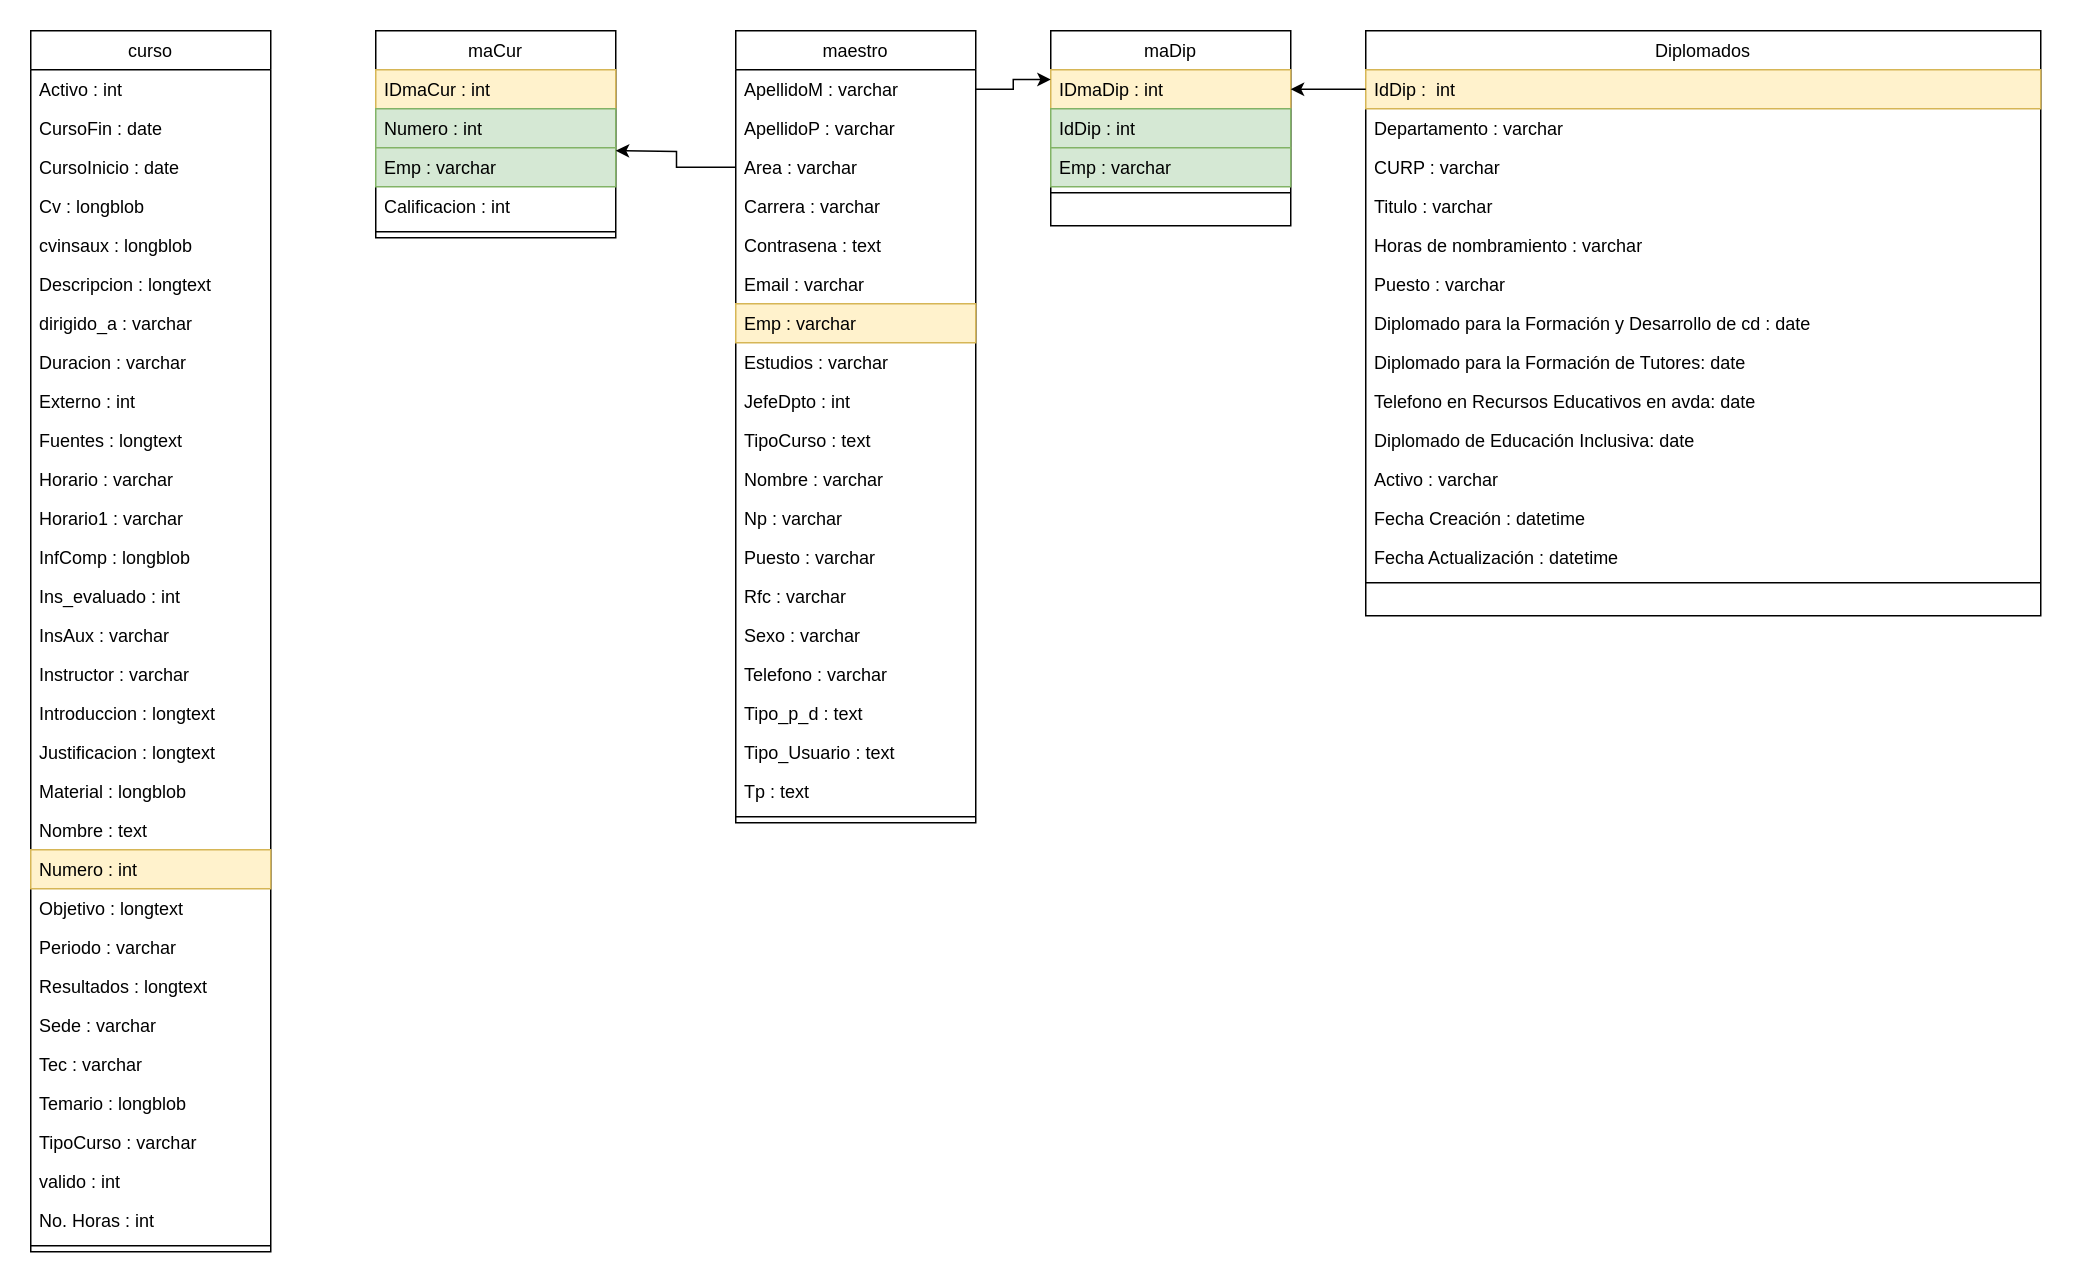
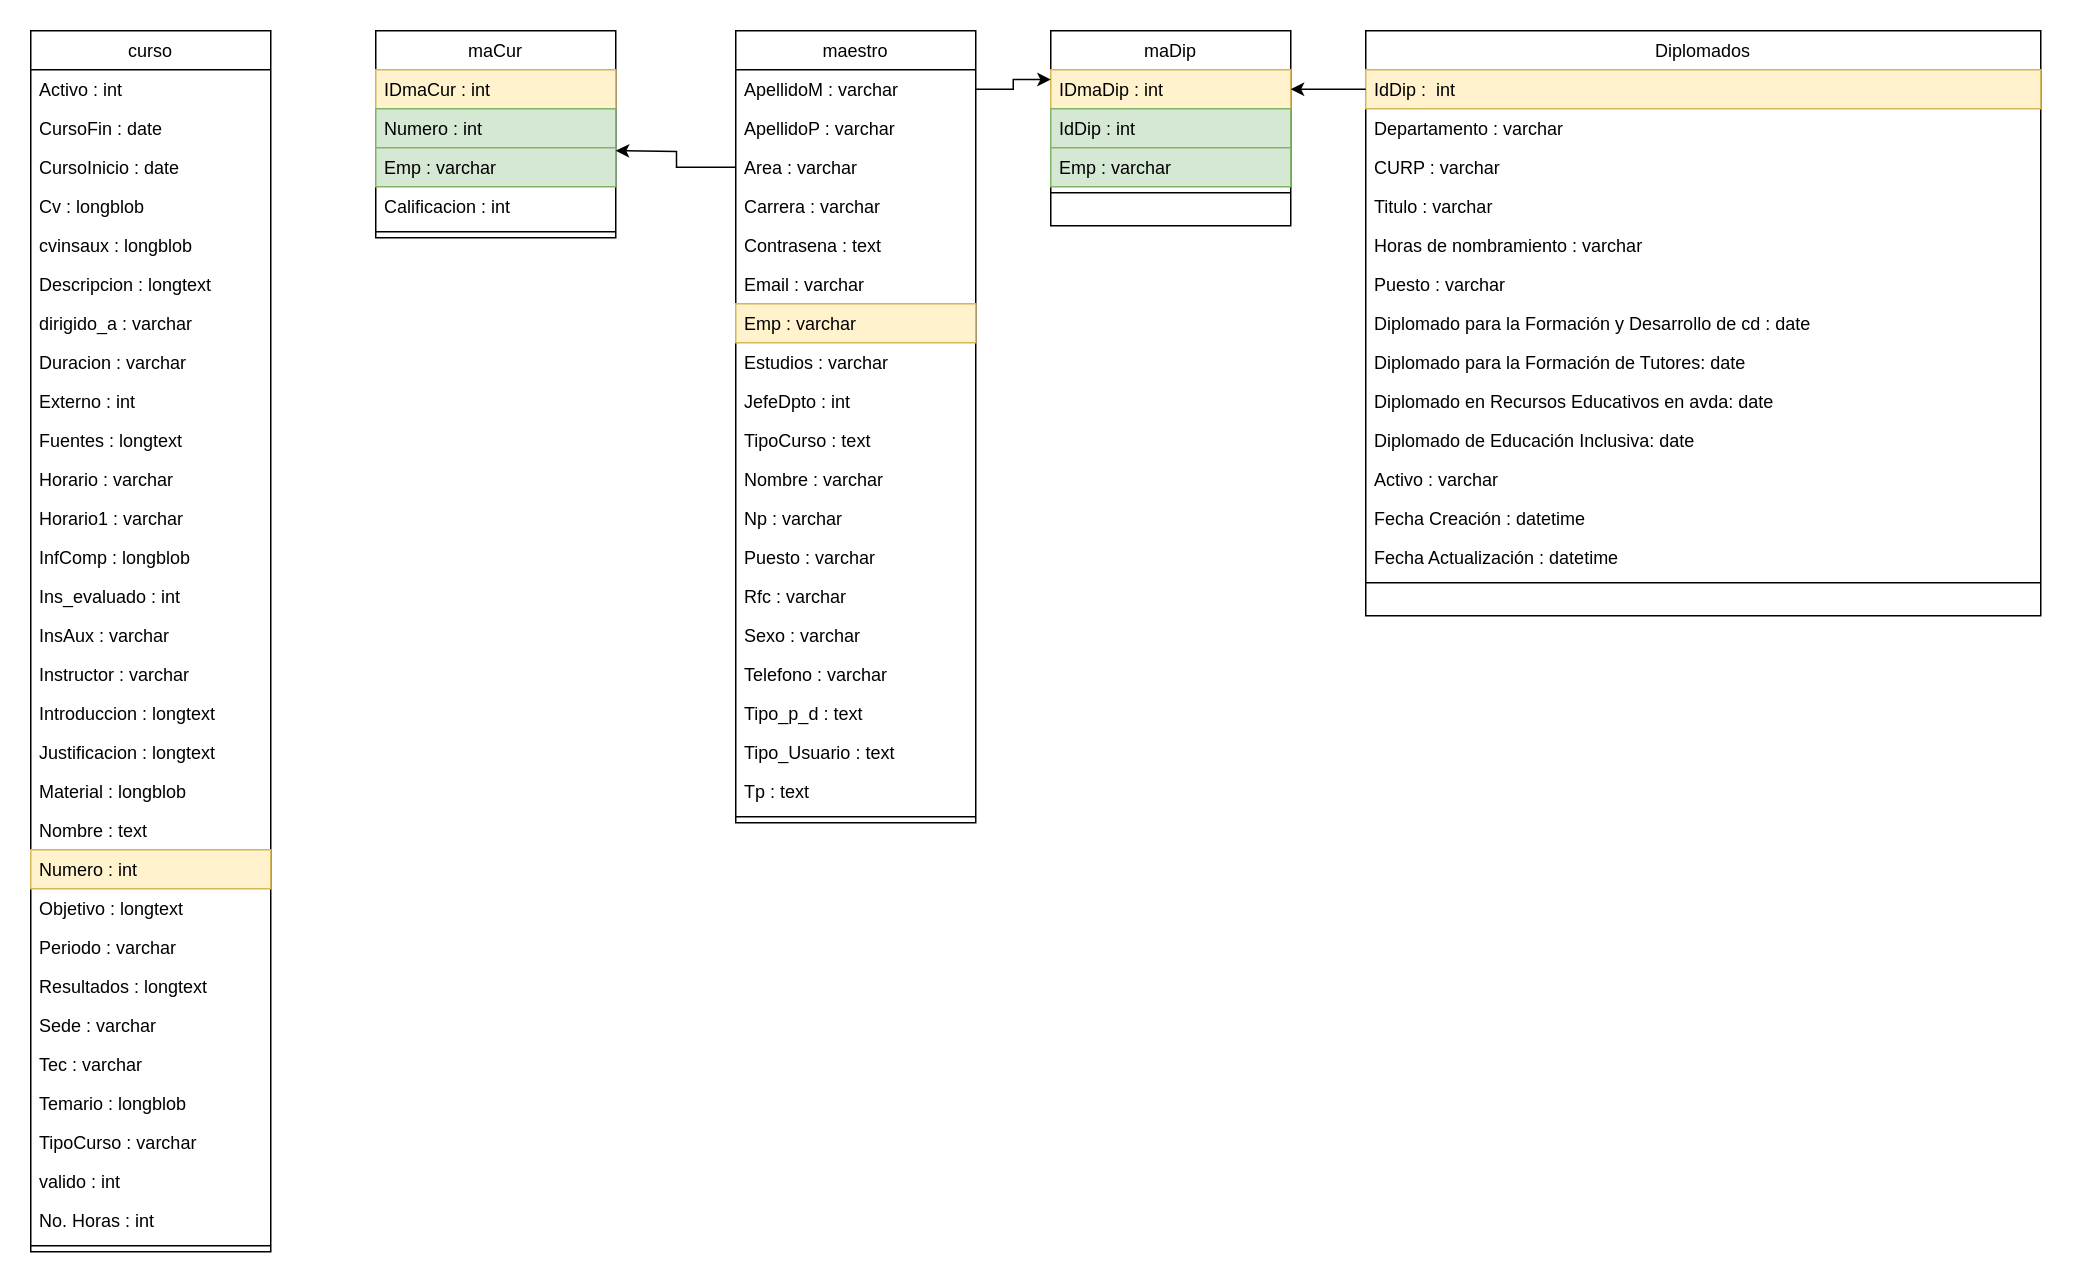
node "Telefono en Recursos Educativos en avda: date": label "Telefono en Recursos Educativos en avda: date" -> "Diplomado en Recursos Educativos en avda: date"
